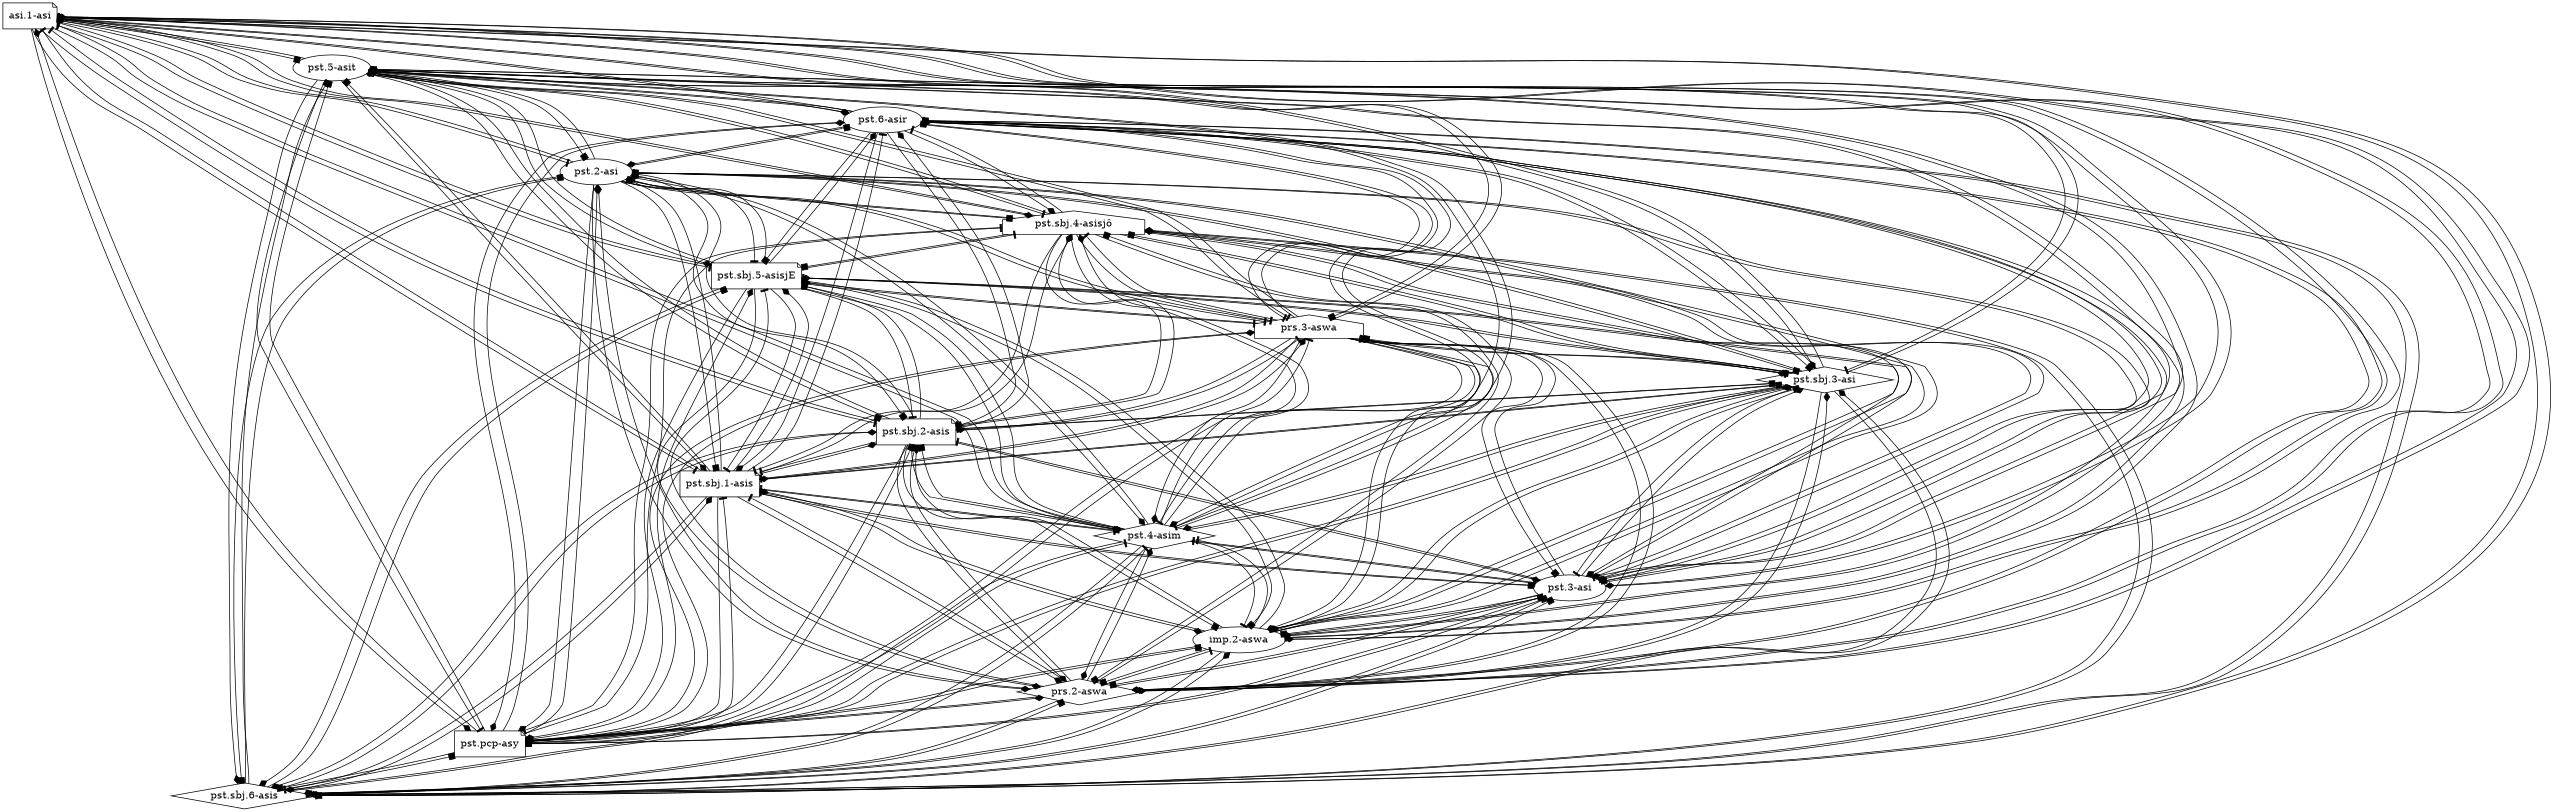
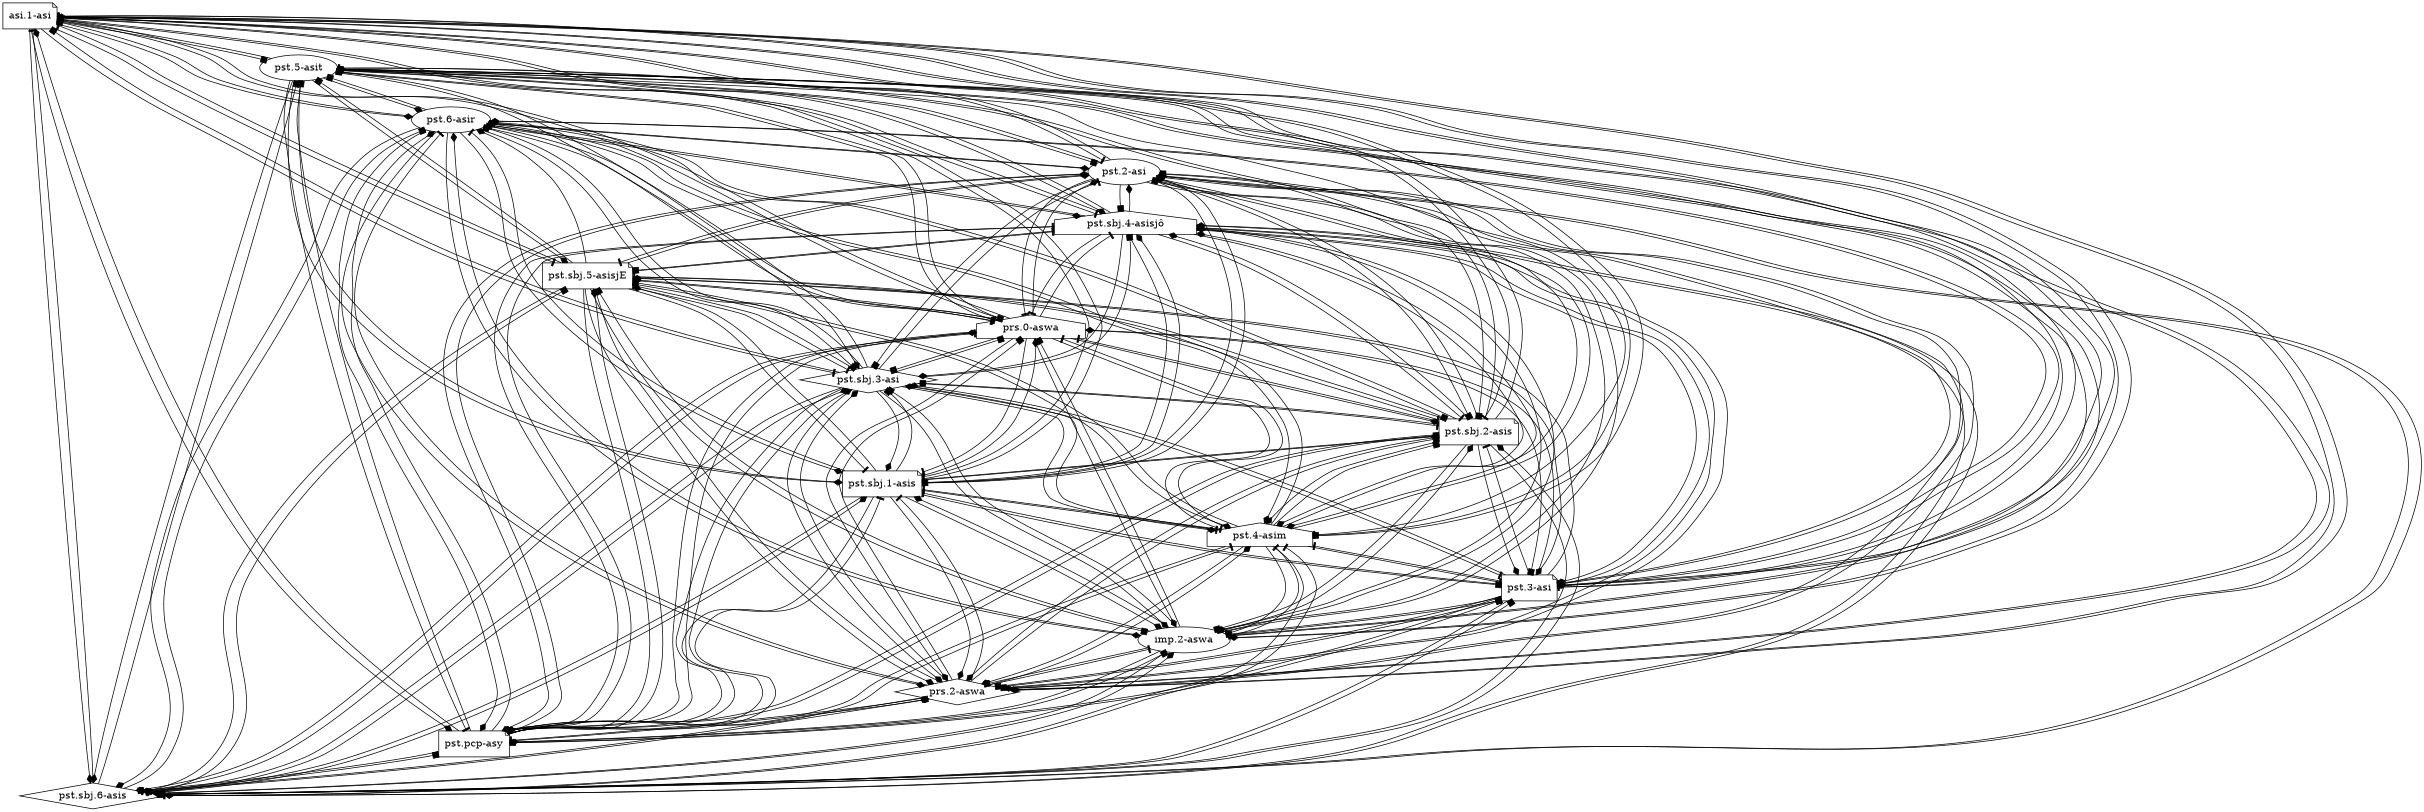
edge "pst.4-asim" -> "pst.5-asit": removed
edge "pst.6-asir" -> "pst.sbj.5-asisjE": removed
node "prs.3-aswa": label "prs.3-aswa" -> "prs.0-aswa"
node "pst.4-asim": shape diamond -> house
node "pst.3-asi": shape ellipse -> note
